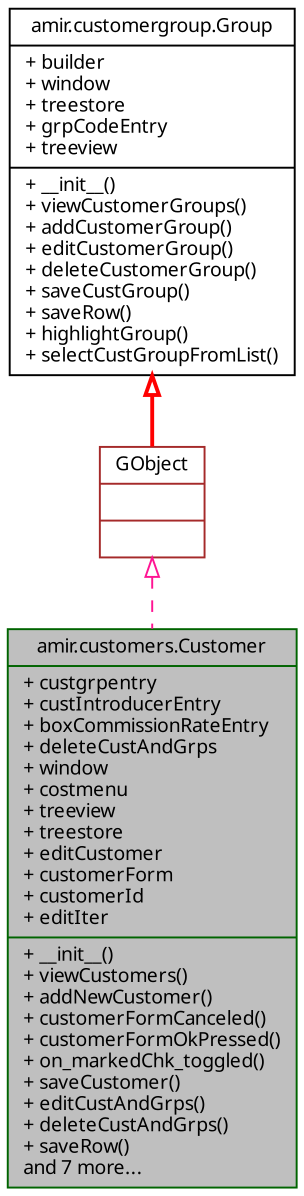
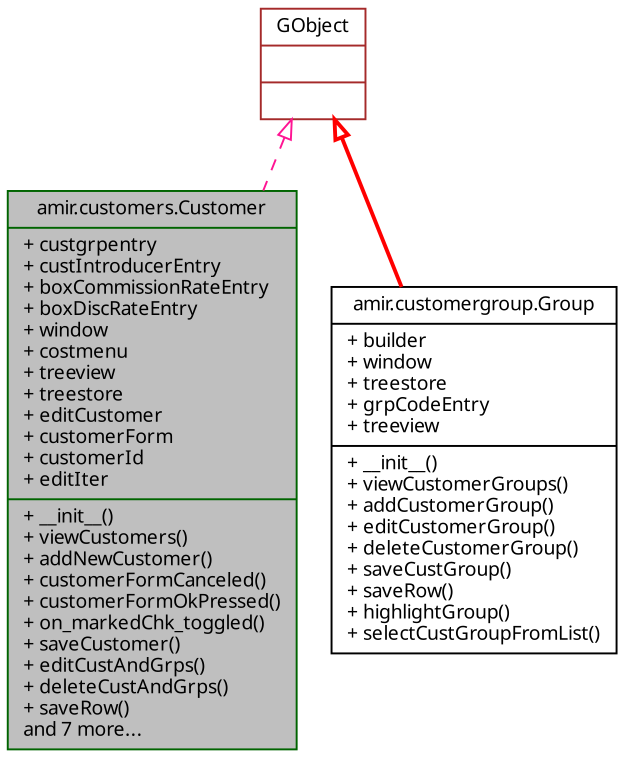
edge "GObject" -> "amir.customergroup.Group": reversed
node "amir.customers.Customer": text "+ deleteCustAndGrps" -> "+ boxDiscRateEntry"
